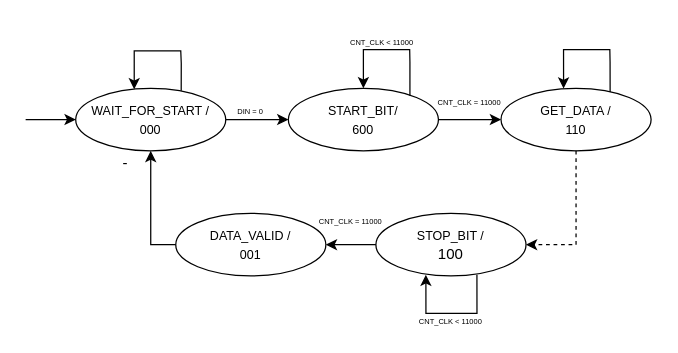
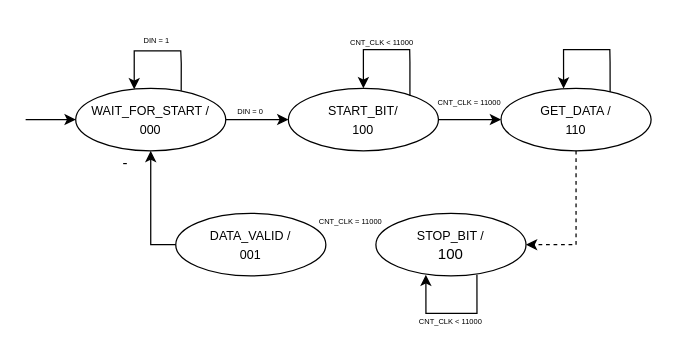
node "DIN = 1": added
node "START_BIT/ 600": label "START_BIT/ 600" -> "START_BIT/ 100"
edge "STOP_BIT / 100" -> "DATA_VALID / 001": removed
